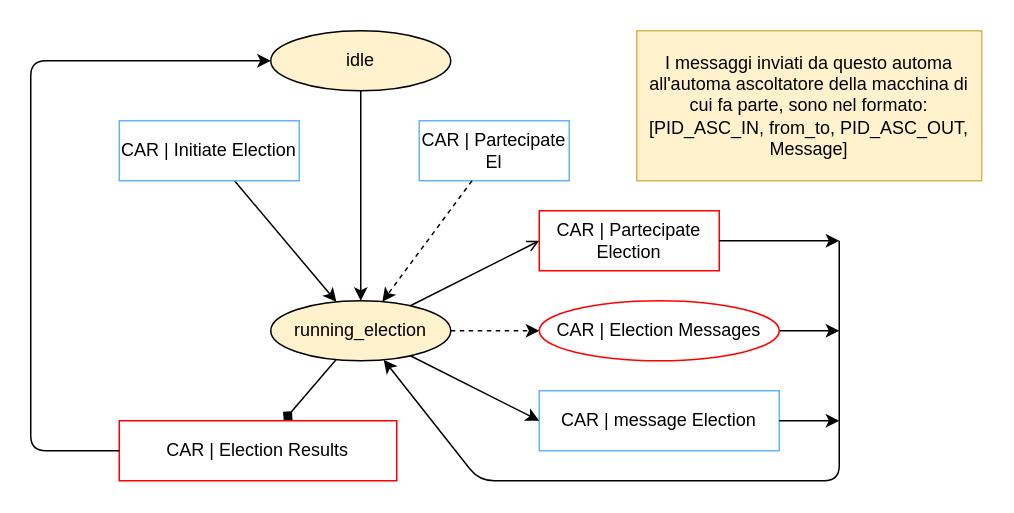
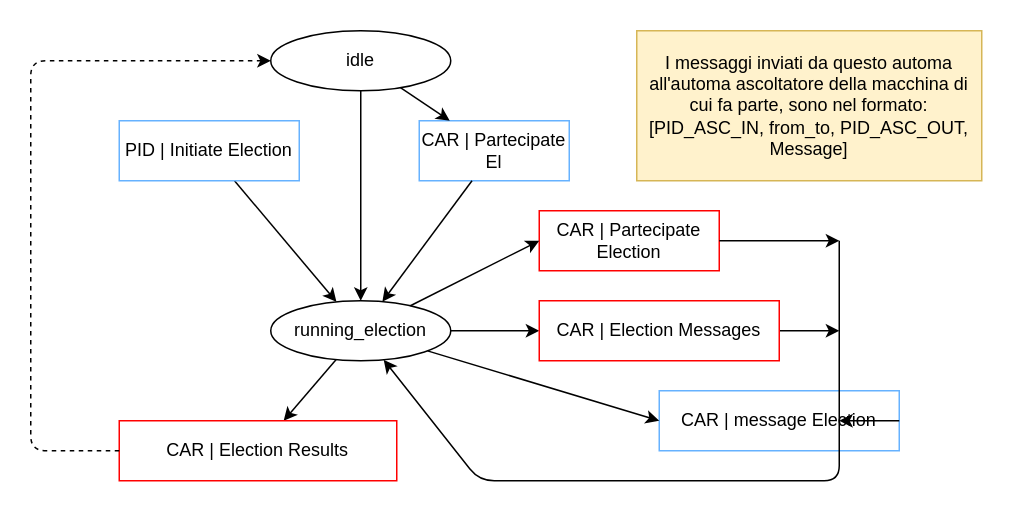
node "idle": fillcolor #fff2cc -> #ffffff
edge "idle" -> "CAR | Partecipate El": added
node "CAR | Initiate Election": label "CAR | Initiate Election" -> "PID | Initiate Election"
edge "CAR | Election Results" -> "idle": style solid -> dashed
edge "CAR | Partecipate El" -> "running_election": style dashed -> solid
edge "running_election" -> "CAR | Partecipate Election": arrowhead open -> classic
node "running_election": fillcolor #fff2cc -> #ffffff
edge "running_election" -> "CAR | Election Messages": style dashed -> solid
node "CAR | Election Messages": shape ellipse -> rectangle
edge "running_election" -> "CAR | Election Results": arrowhead diamond -> classic
node "CAR | message Election": moved (659, 421) -> (779, 421)
